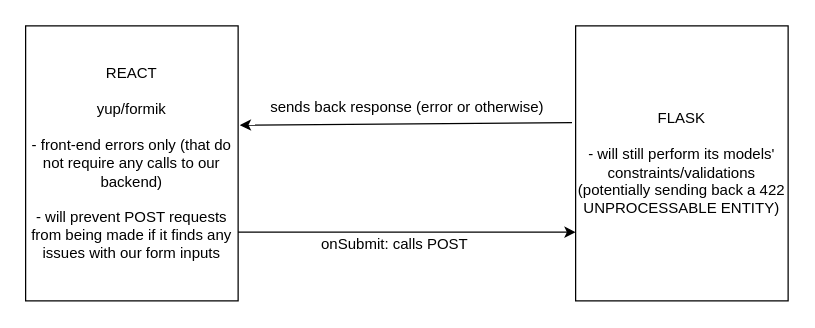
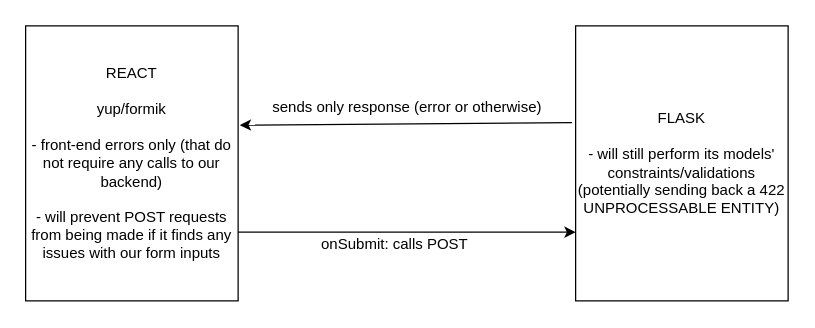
node "sends back response (error or otherwise)": label "sends back response (error or otherwise)" -> "sends only response (error or otherwise)"
